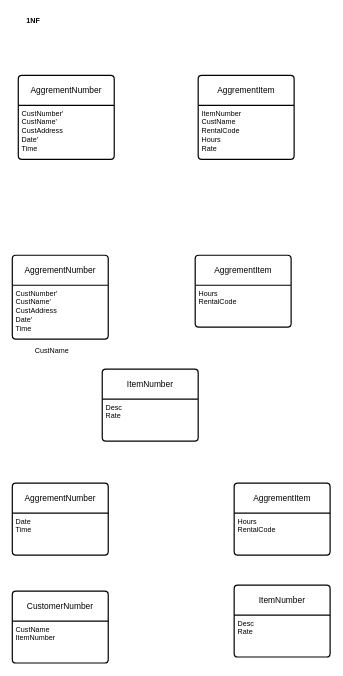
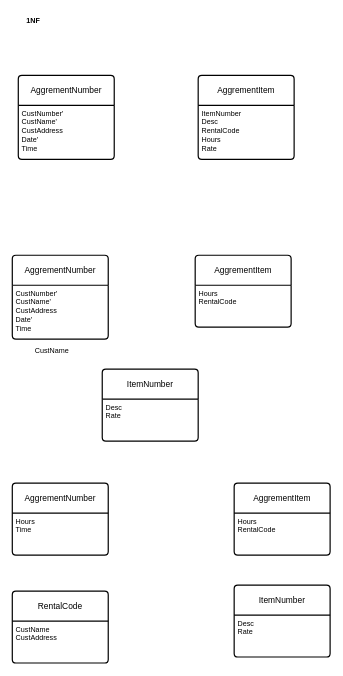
node "ItemNumber CustName RentalCode Hours Rate": label "ItemNumber CustName RentalCode Hours Rate" -> "ItemNumber Desc RentalCode Hours Rate"
node "Date Time": label "Date Time" -> "Hours Time"
node "CustomerNumber": label "CustomerNumber" -> "RentalCode"
node "CustName ItemNumber": label "CustName ItemNumber" -> "CustName CustAddress"
